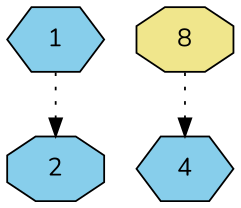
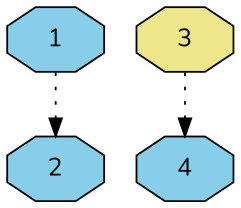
node "1": shape hexagon -> octagon
node "8": label "8" -> "3"
node "4": shape hexagon -> octagon
